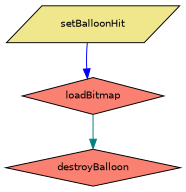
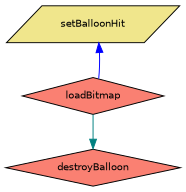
edge "setBalloonHit" -> "loadBitmap": reversed
